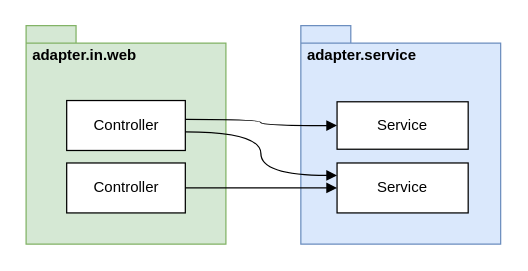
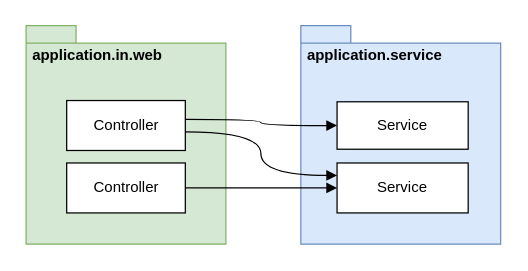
node "adapter.in.web": label "adapter.in.web" -> "application.in.web"
node "adapter.service": label "adapter.service" -> "application.service"
